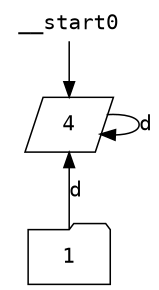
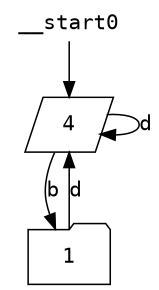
edge "4" -> "1": added, label "b"
